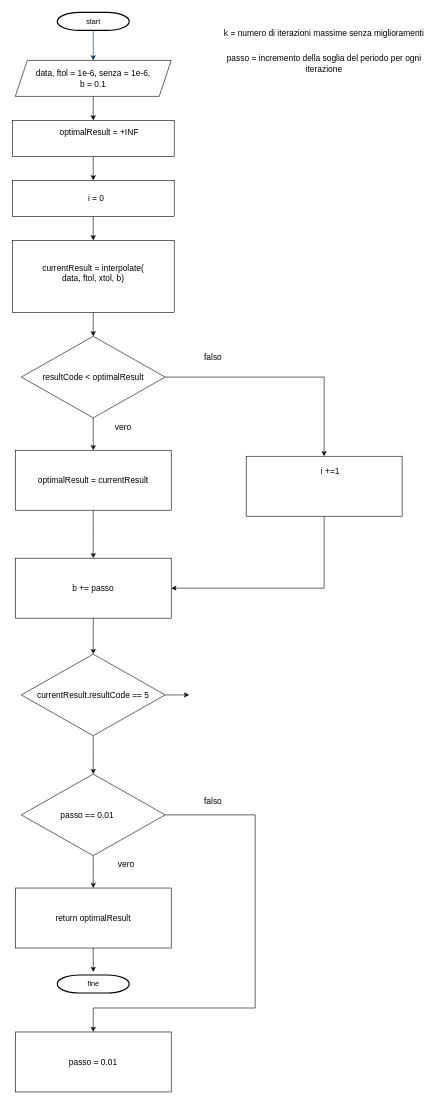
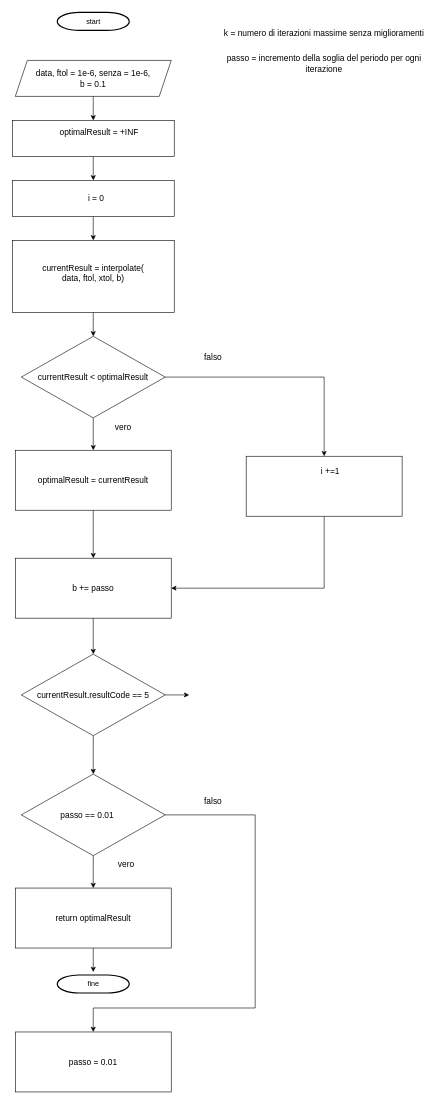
edge "start" -> "data, ftol = 1e-6, senza = 1e-6, b = 0.1": removed
node "resultCode < optimalResult": label "resultCode < optimalResult" -> "currentResult < optimalResult"
